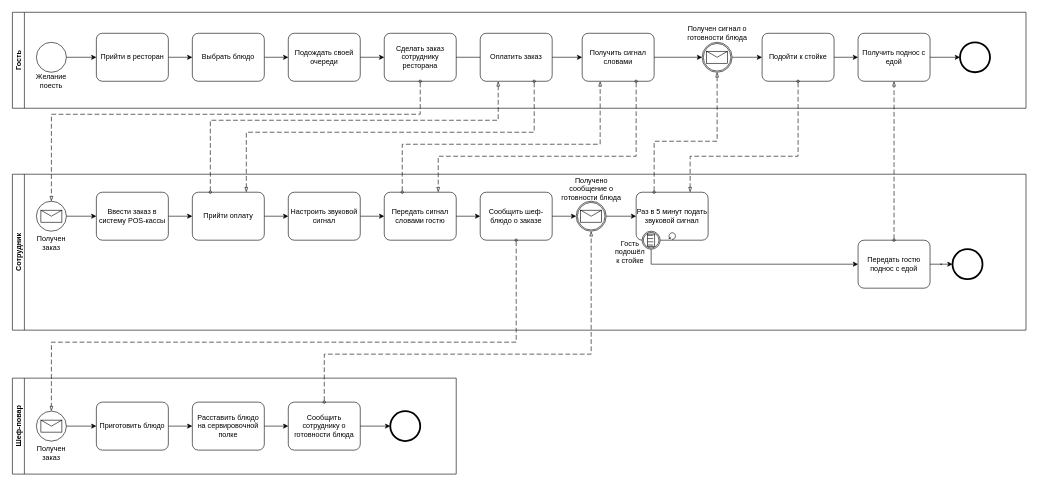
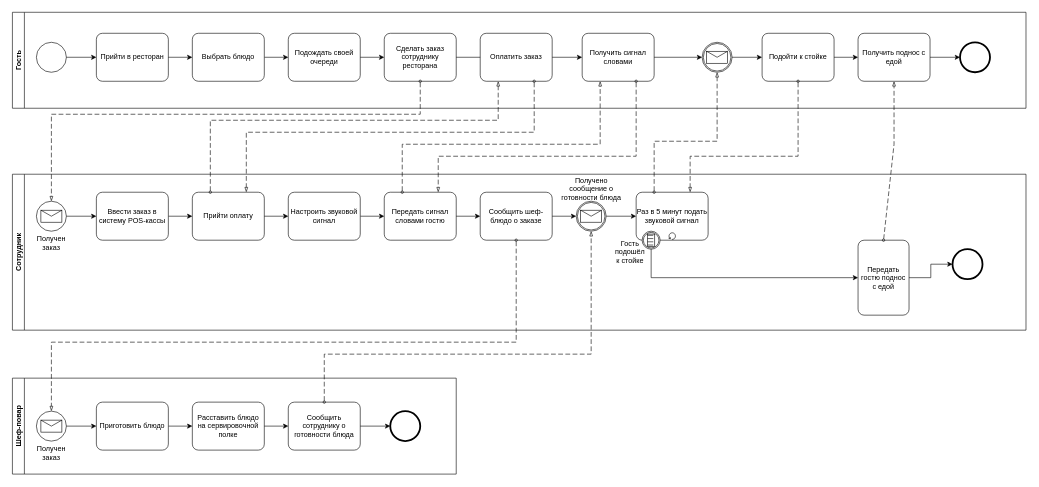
node "Получен сигнал о готовности блюда": removed
node "Желание поесть": removed
node "Передать гостю поднос с едой": size 72x48 -> 51x75
